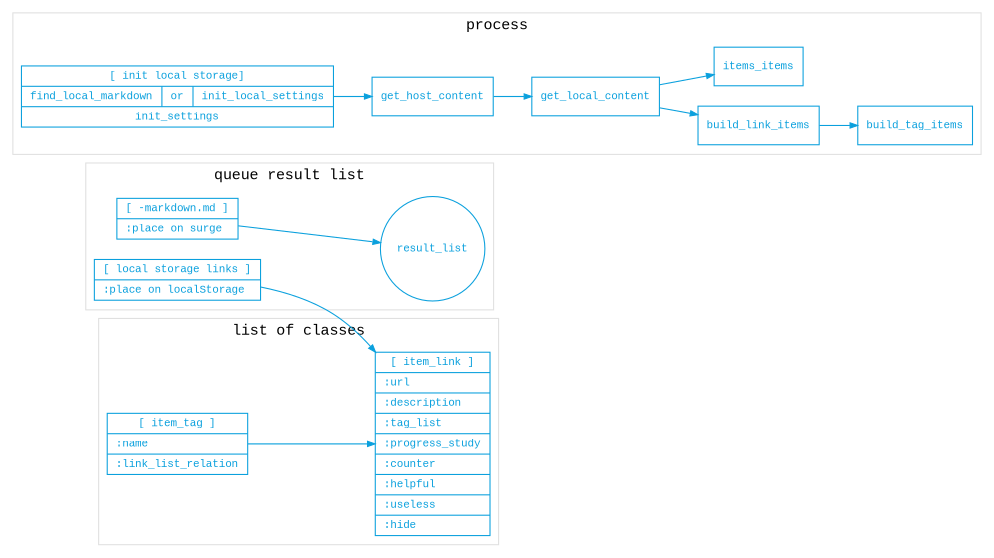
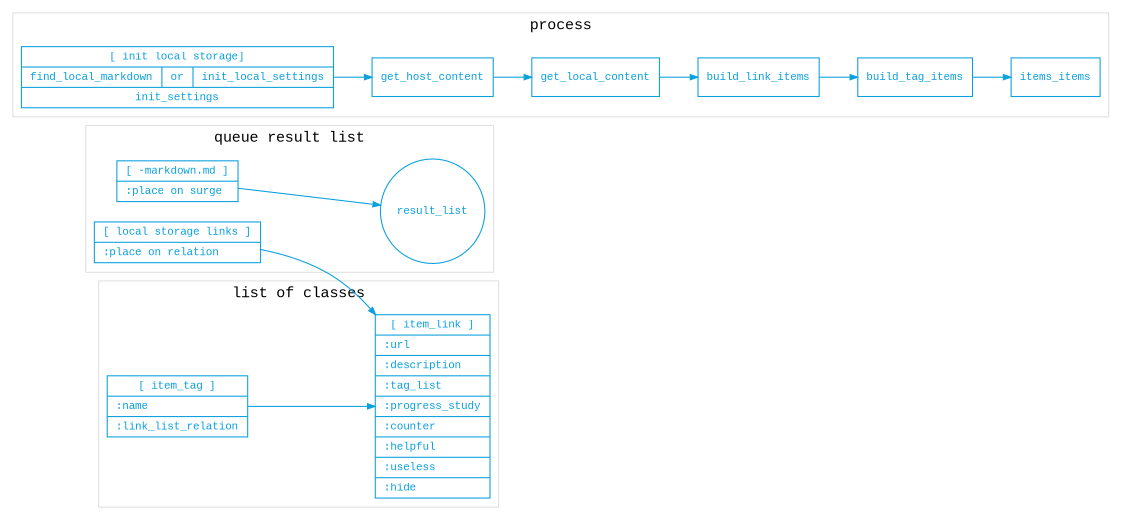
edge "get_local_content" -> "items_items": now "build_tag_items" -> "items_items"
node "[ local storage links ]": text ":place on localStorage" -> ":place on relation"
